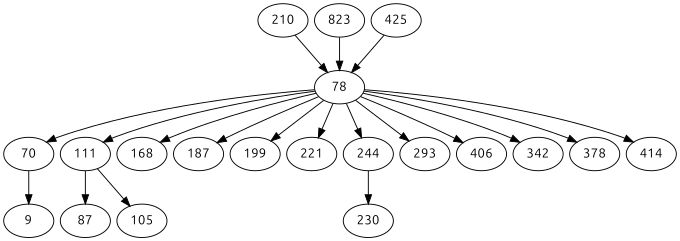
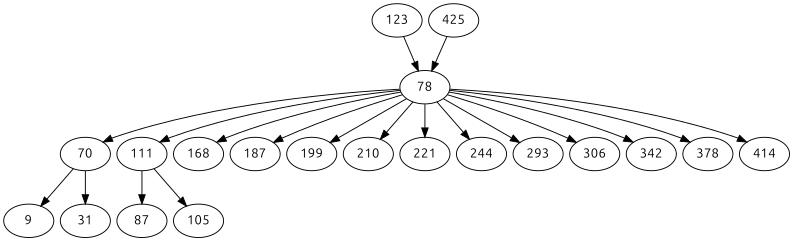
node "823": label "823" -> "123"
edge "210" -> "78": reversed
node "406": label "406" -> "306"
node "31": added
node "230": removed
